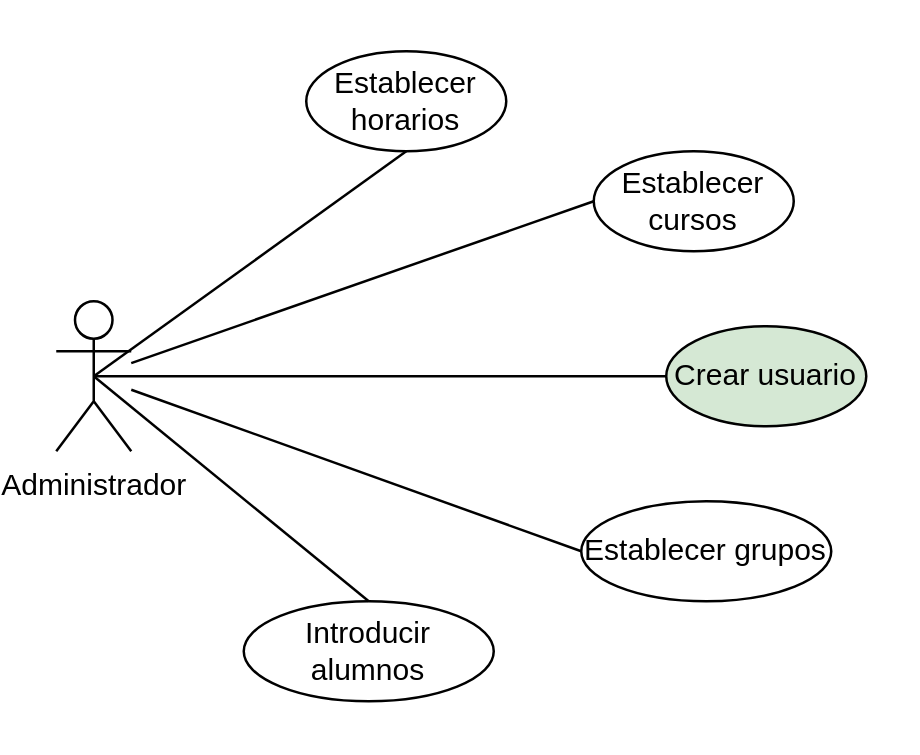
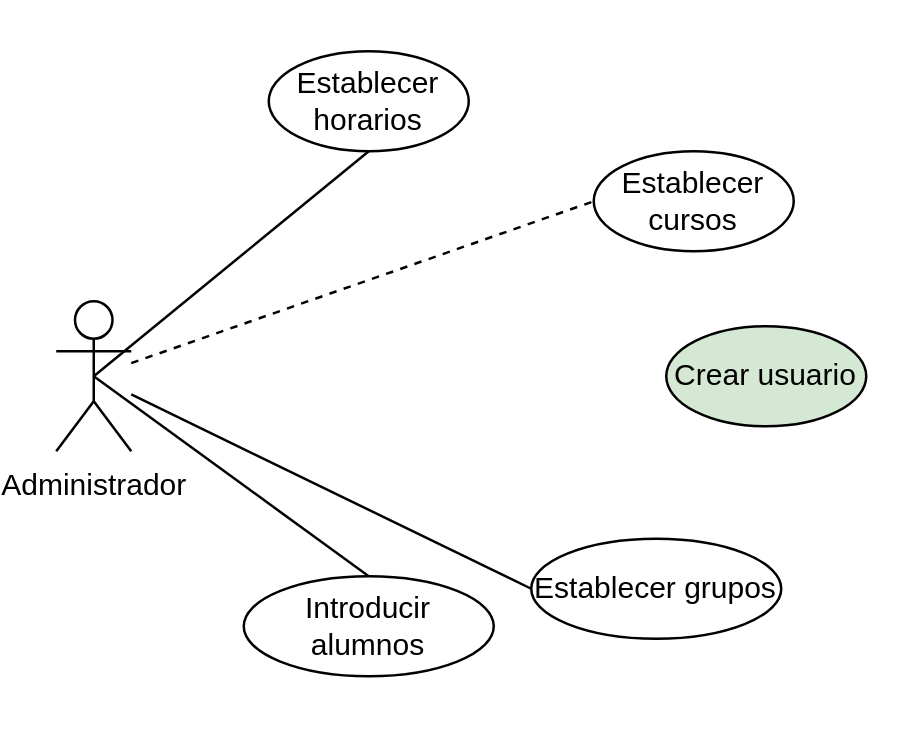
node "Establecer horarios": moved (406, 101) -> (369, 101)
edge "Establecer cursos" -- "Administrador": style solid -> dashed
edge "Administrador" -- "Crear usuario": removed
node "Establecer grupos": moved (706, 551) -> (656, 589)
node "Introducir alumnos": moved (369, 651) -> (369, 626)
